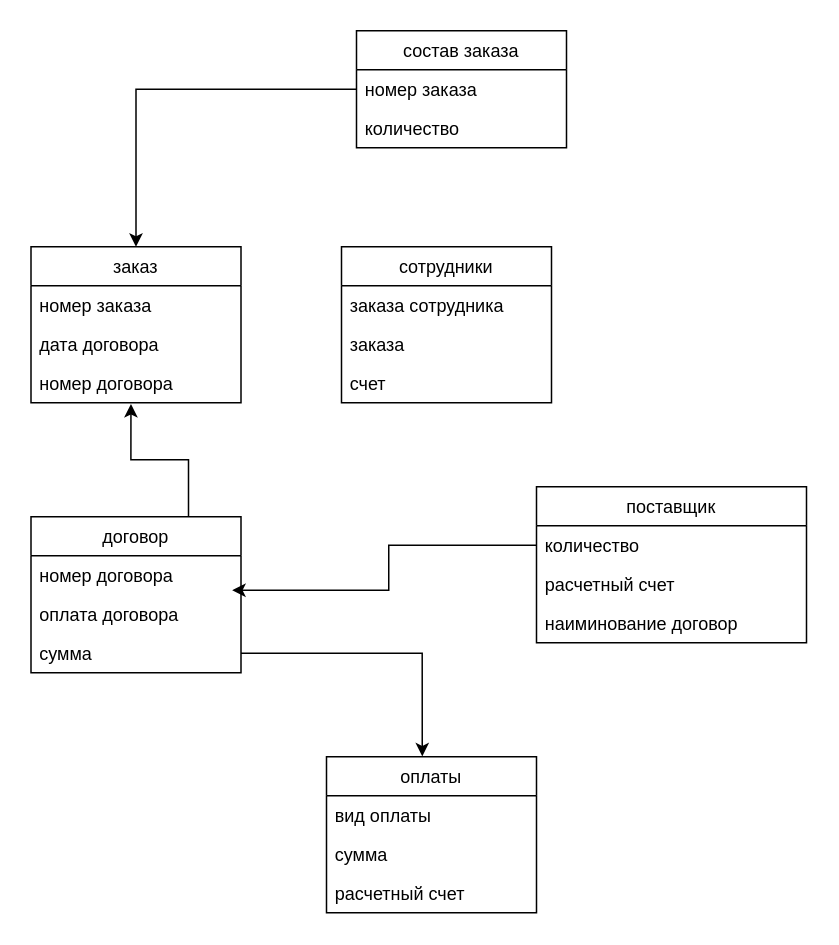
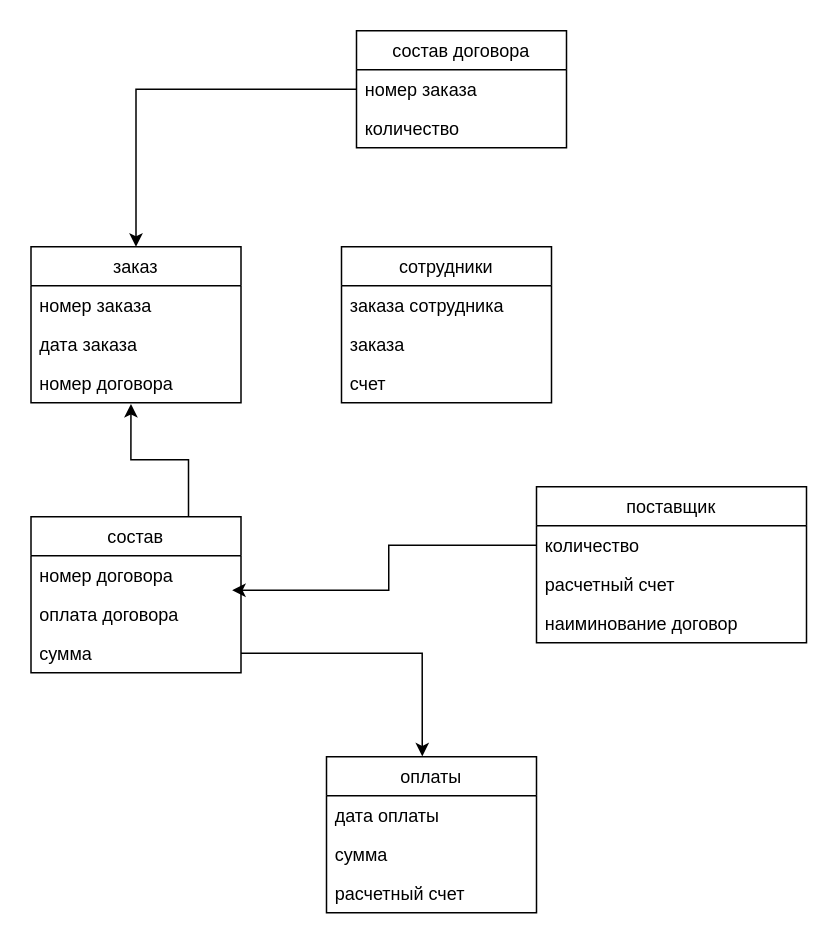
node "состав заказа": label "состав заказа" -> "состав договора"
node "дата договора": label "дата договора" -> "дата заказа"
node "договор": label "договор" -> "состав"
node "вид оплаты": label "вид оплаты" -> "дата оплаты"
